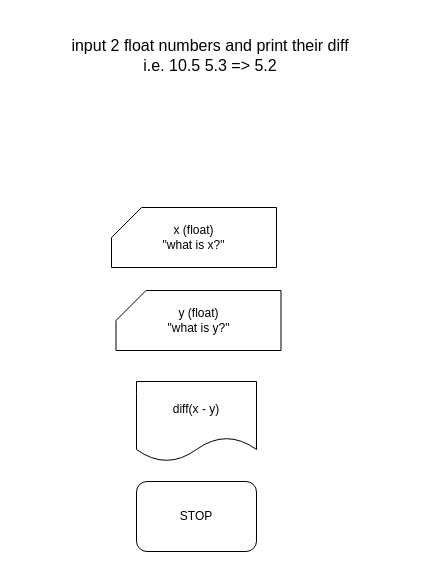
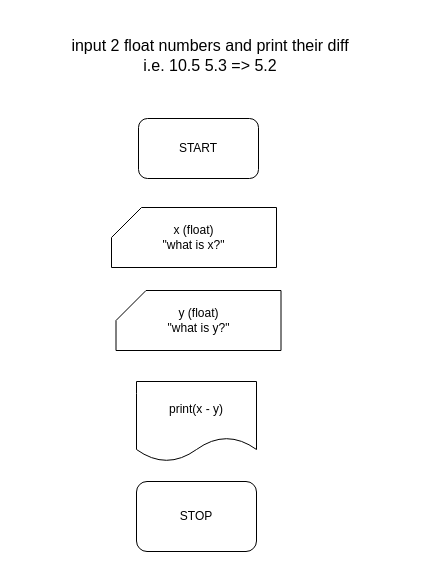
node "START": added
node "diff(x - y)": label "diff(x - y)" -> "print(x - y)"
